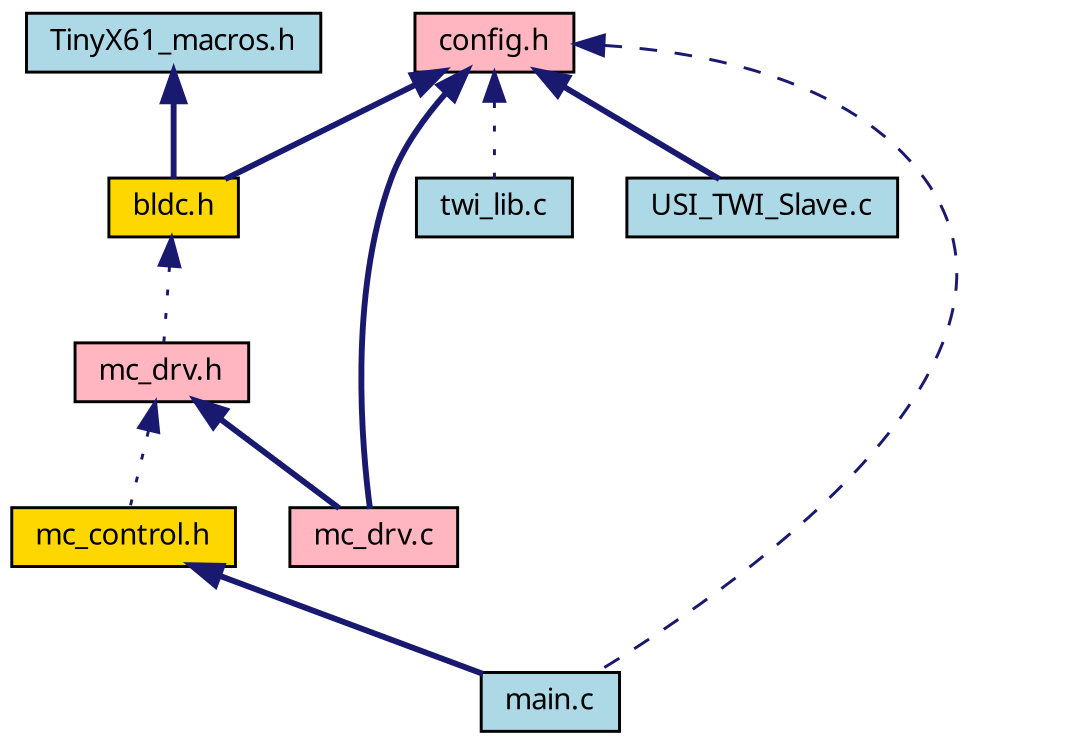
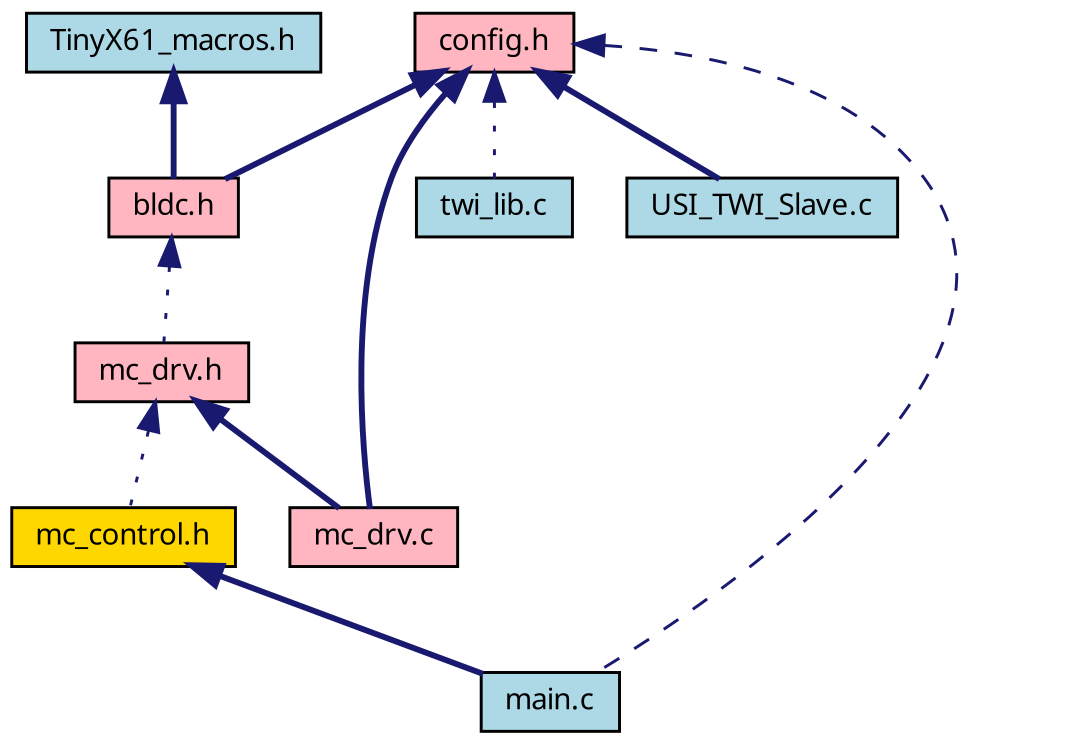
node "bldc.h": fillcolor gold -> lightpink
